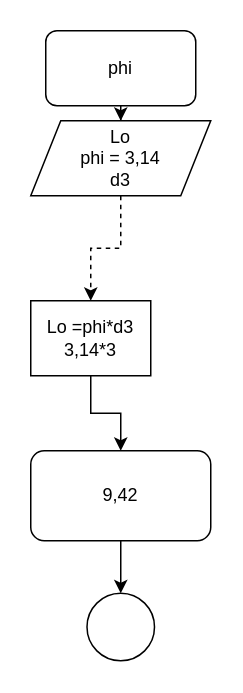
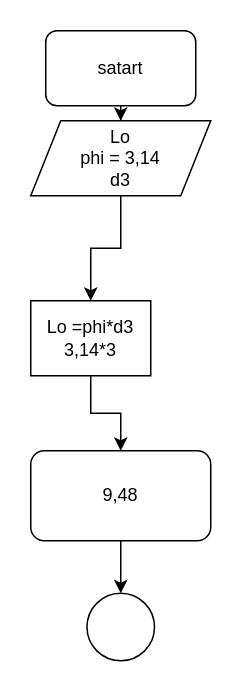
node "phi": label "phi" -> "satart"
edge "Lo phi = 3,14 d3" -> "Lo =phi*d3 3,14*3": style dashed -> solid
node "9,42": label "9,42" -> "9,48"
